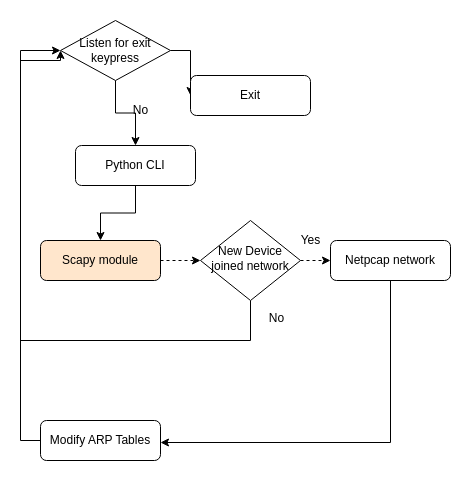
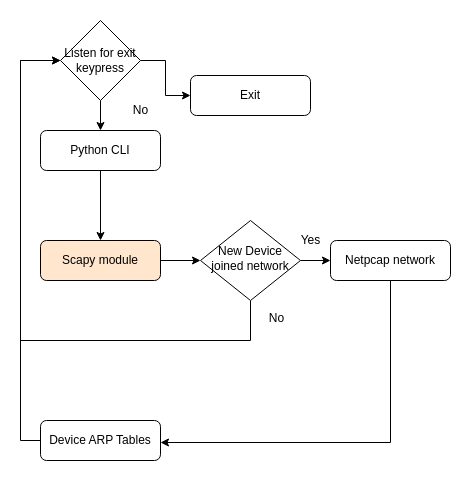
node "Listen for exit keypress": size 110x60 -> 80x80
node "Python CLI": moved (136, 166) -> (101, 151)
edge "Scapy module" -> "New Device joined network": style dashed -> solid
edge "New Device joined network" -> "Netpcap network": style dashed -> solid
node "Modify ARP Tables": label "Modify ARP Tables" -> "Device ARP Tables"
